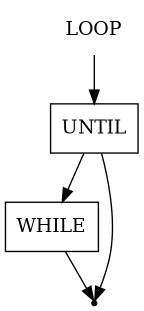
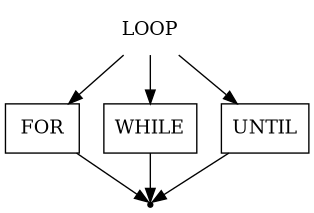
node "FOR": added
edge "UNTIL" -> "WHILE": now "LOOP" -> "WHILE"
